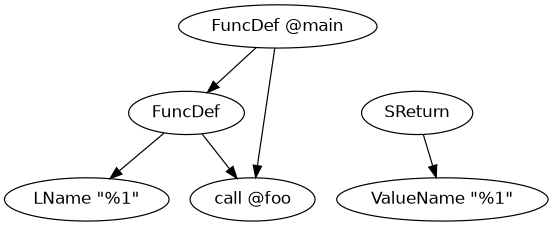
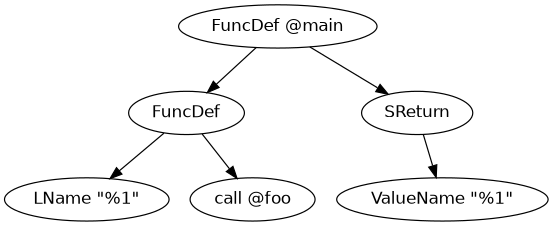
edge "FuncDef @main" -> "call @foo": now "FuncDef @main" -> "SReturn"
